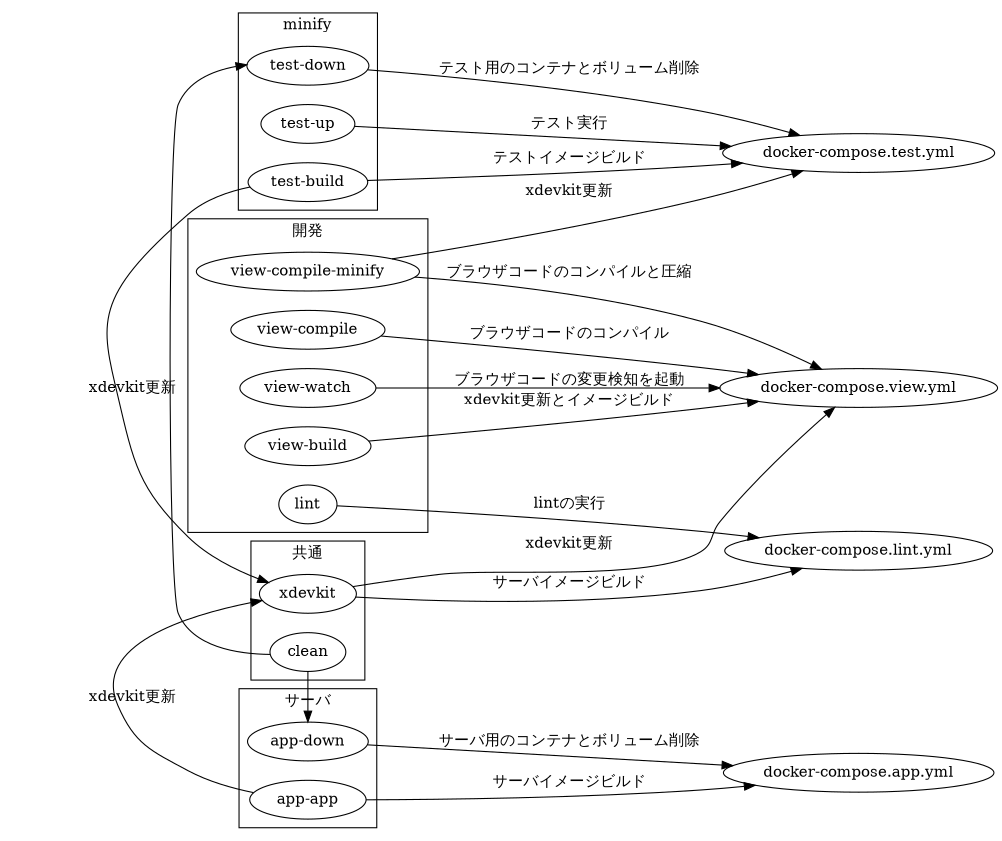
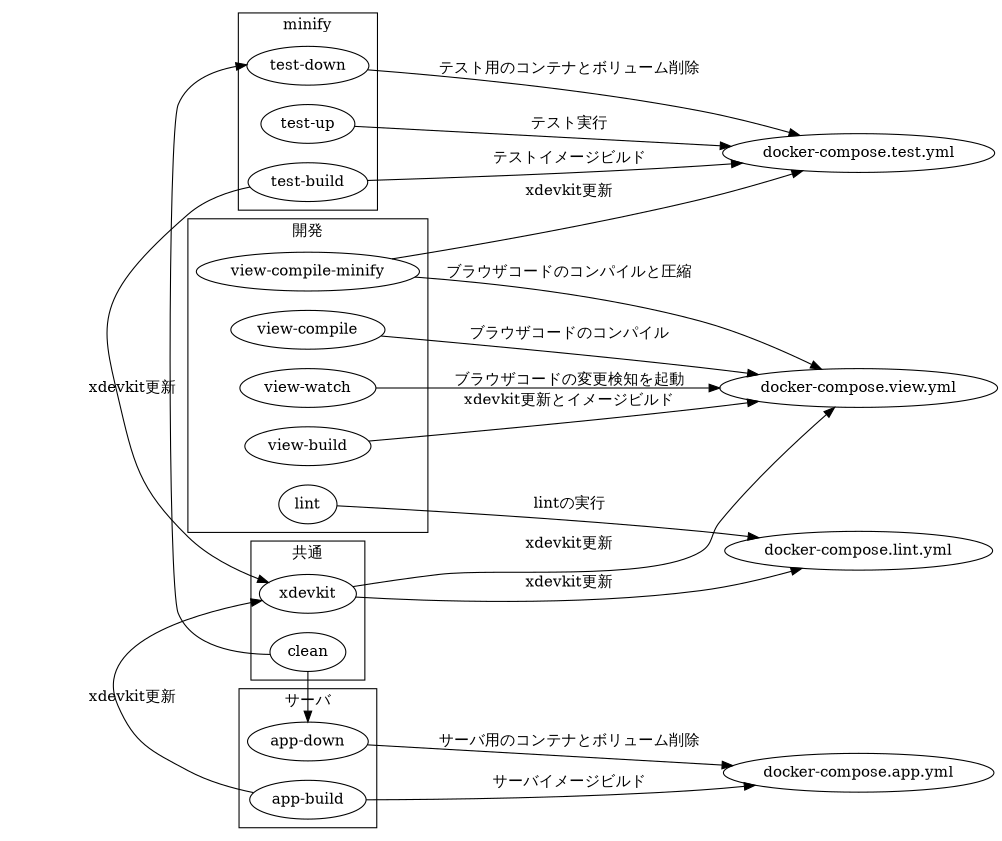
edge "xdevkit" -> "docker-compose.lint.yml": label "サーバイメージビルド" -> "xdevkit更新"
node "app-app": label "app-app" -> "app-build"
